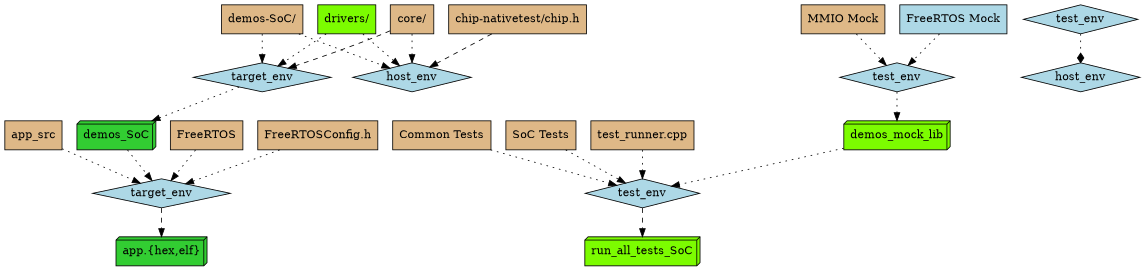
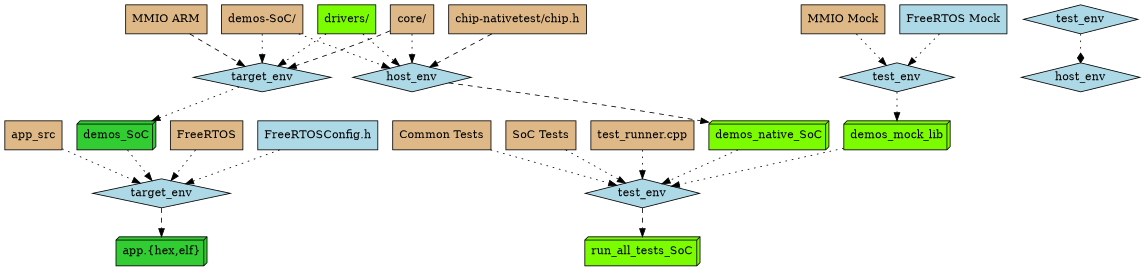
node "MMIO ARM": added
node "FreeRTOSConfig.h": fillcolor burlywood -> lightblue
node "demos_native_SoC": added
